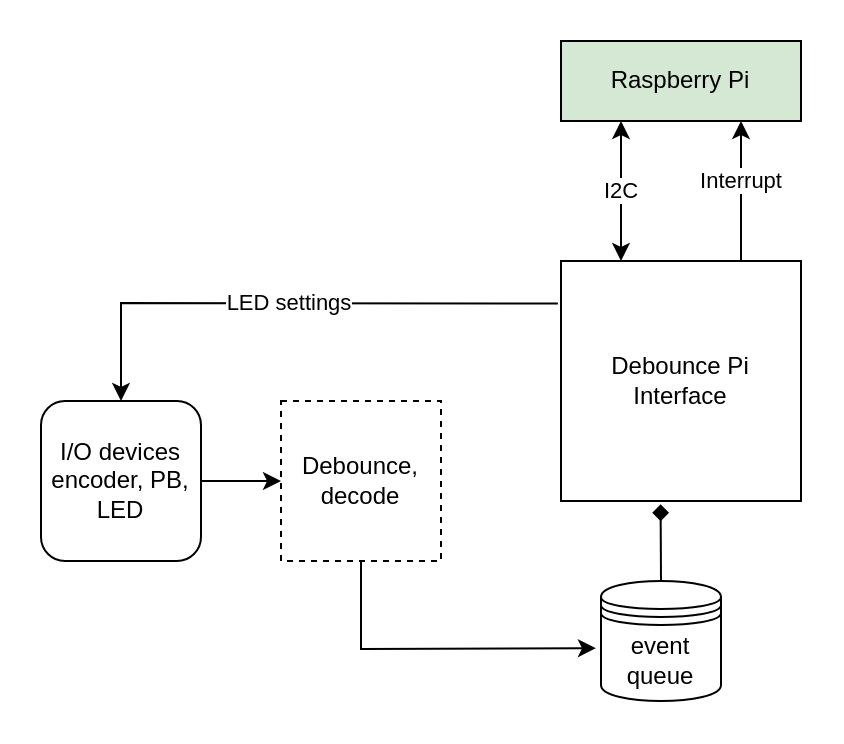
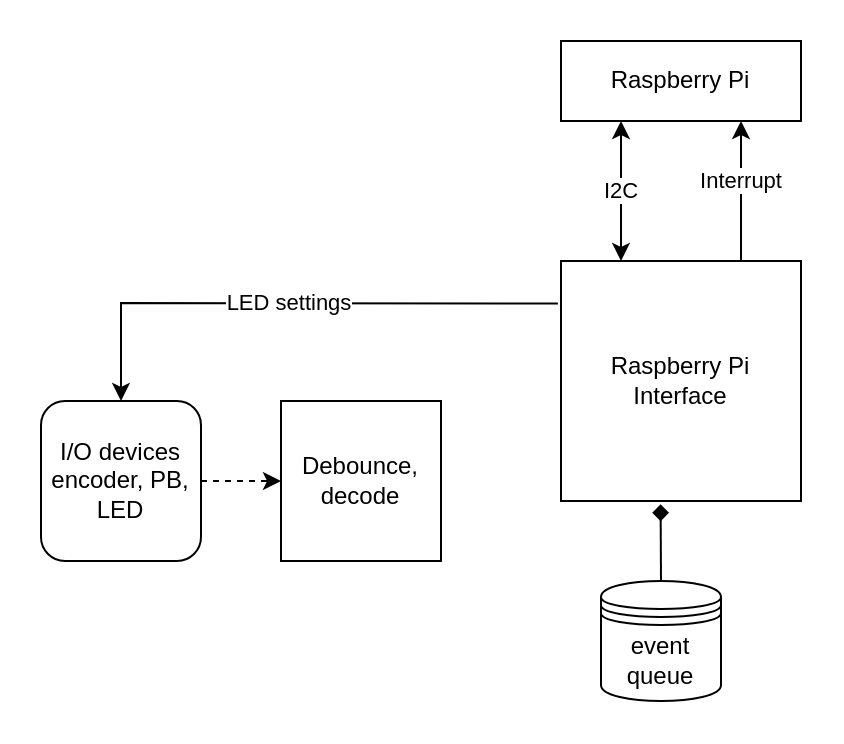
node "Raspberry Pi": fillcolor #d5e8d4 -> #ffffff
node "Debounce Pi Interface": label "Debounce Pi Interface" -> "Raspberry Pi Interface"
edge "I/O devices encoder, PB, LED" -> "Debounce, decode": style solid -> dashed
node "Debounce, decode": style dashed -> solid
edge "Debounce, decode" -> "event queue": removed
